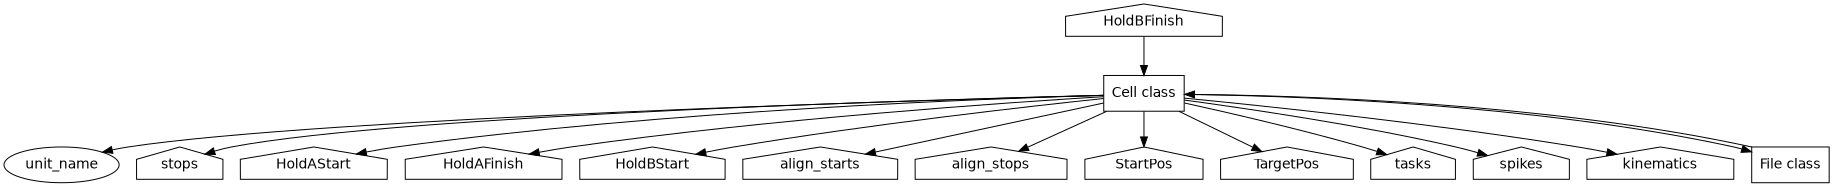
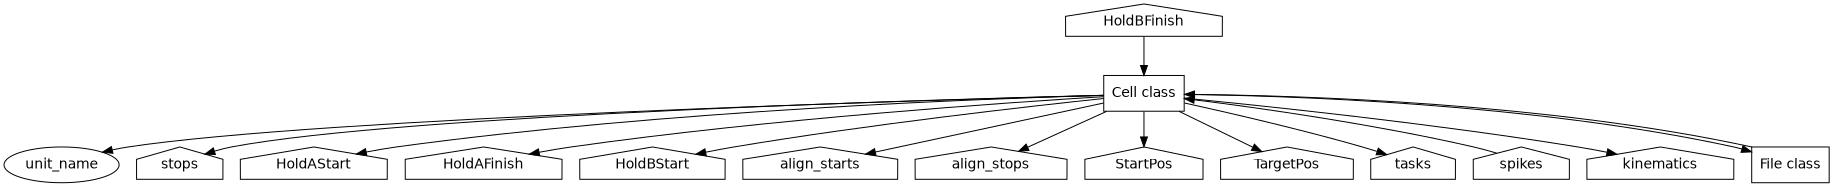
edge "Cell class" -> "spikes": reversed
